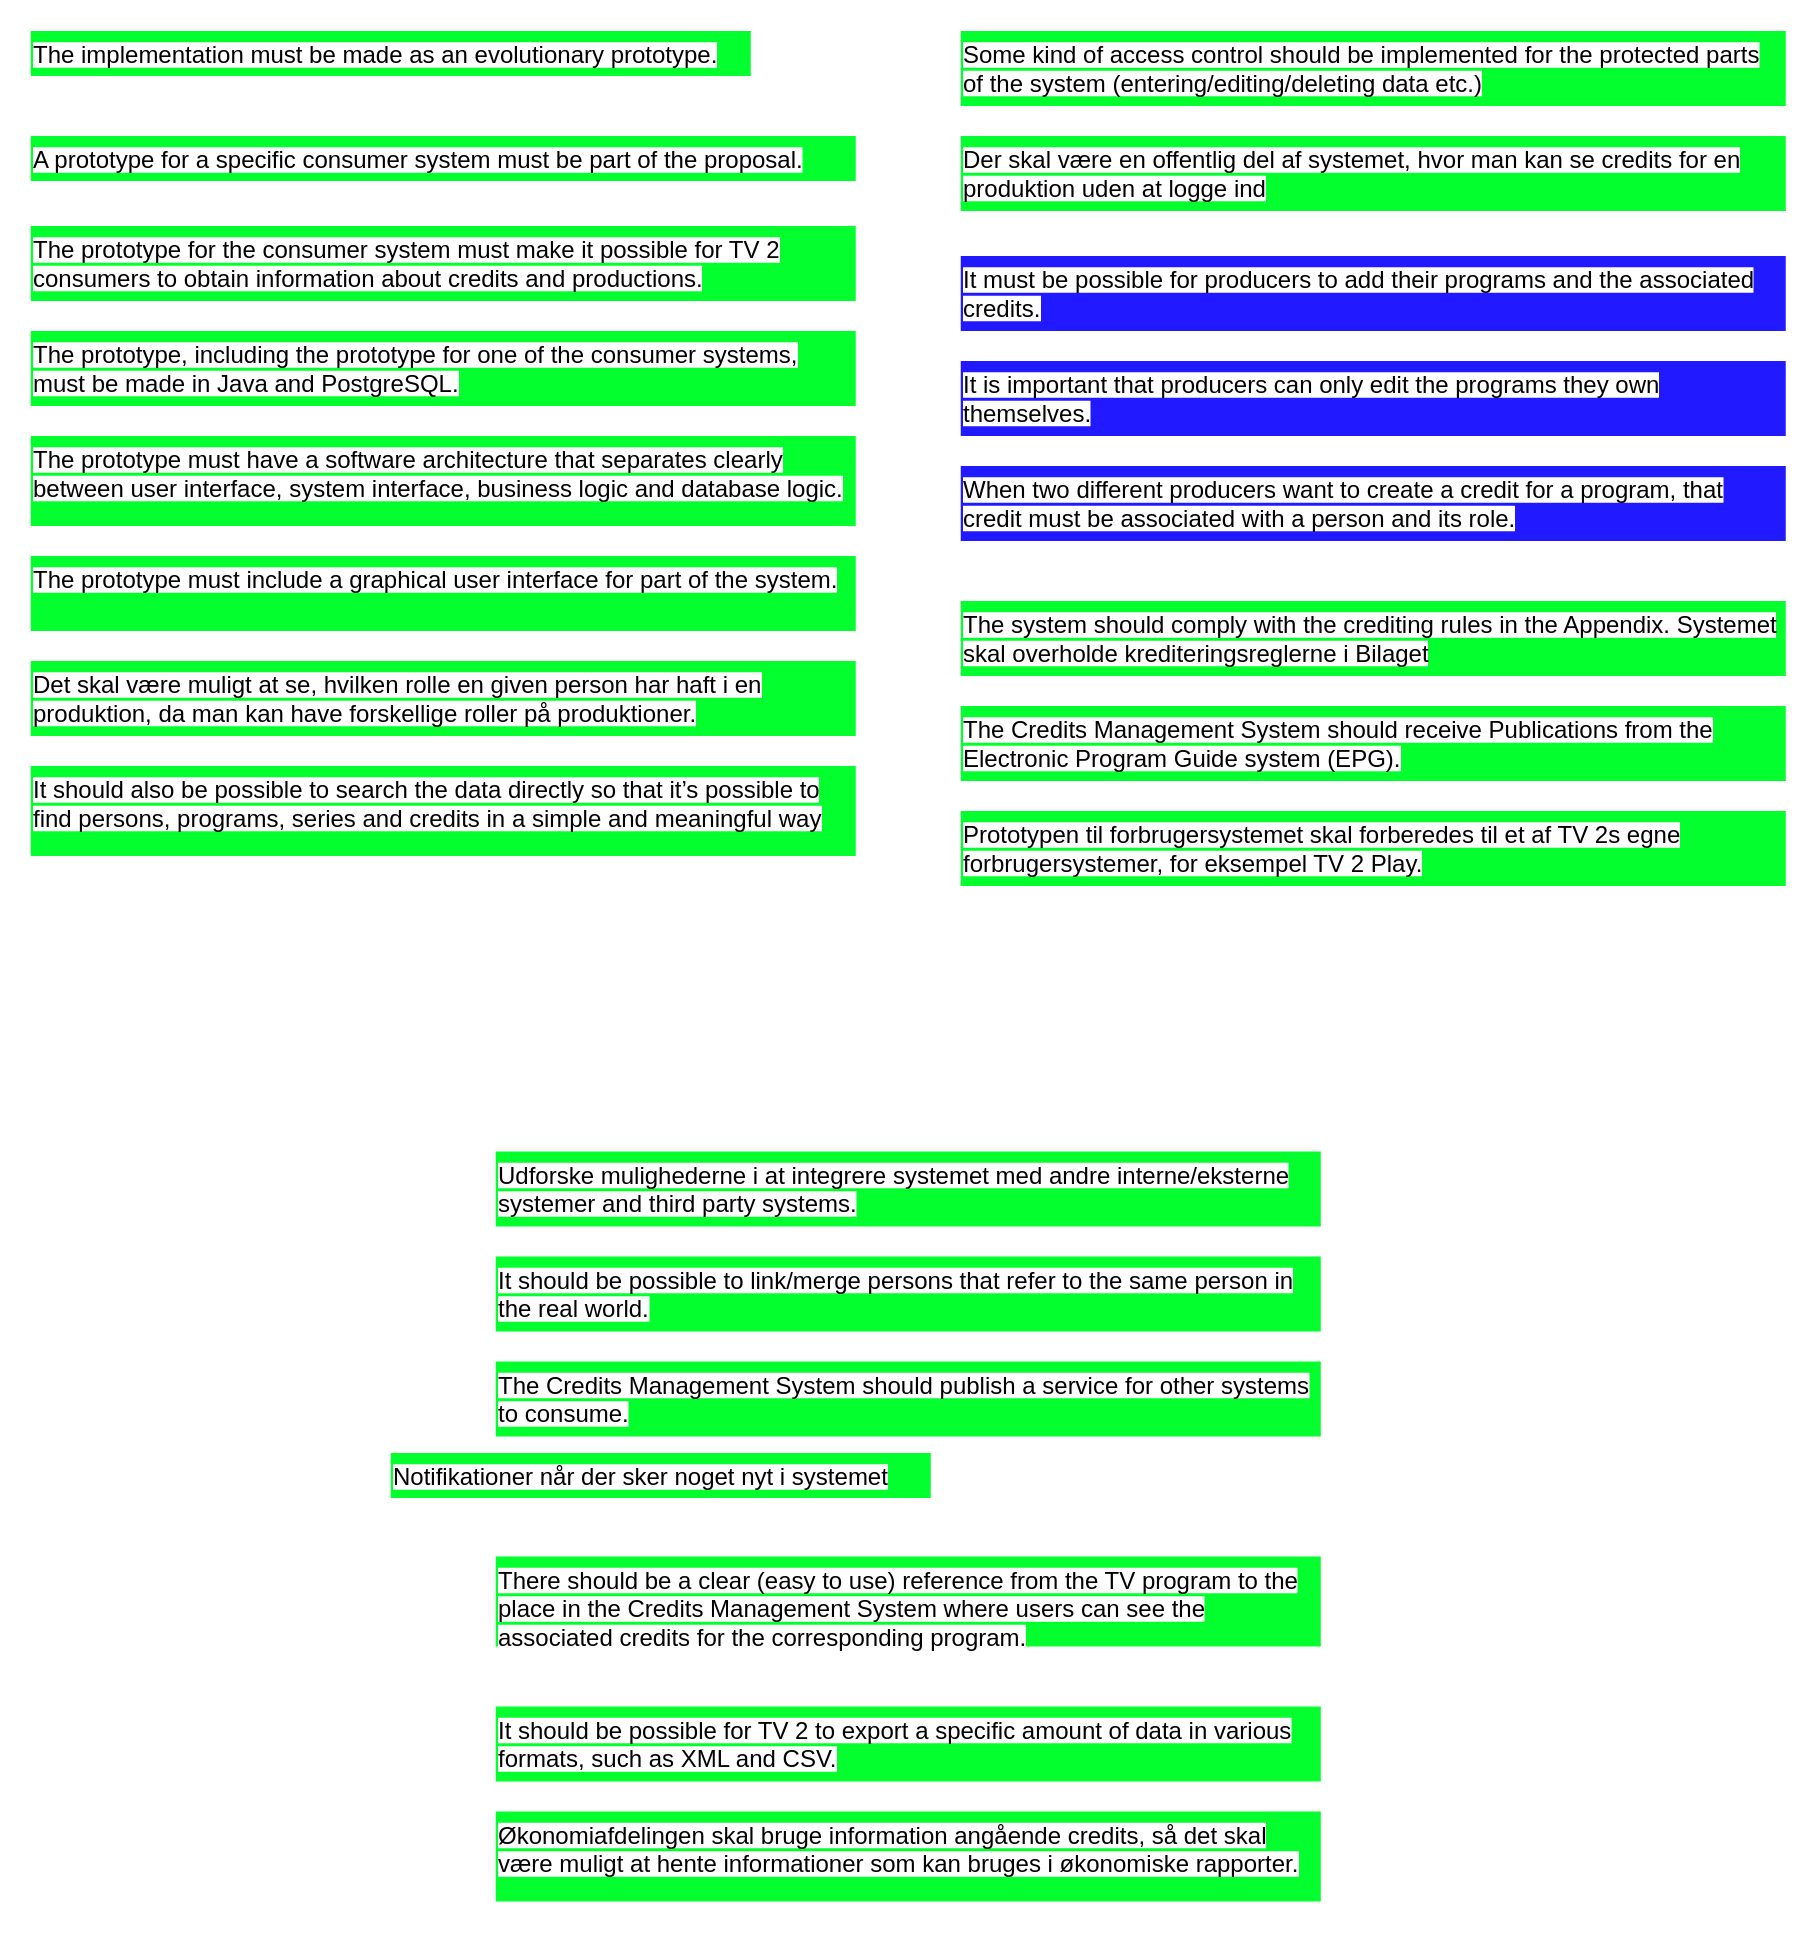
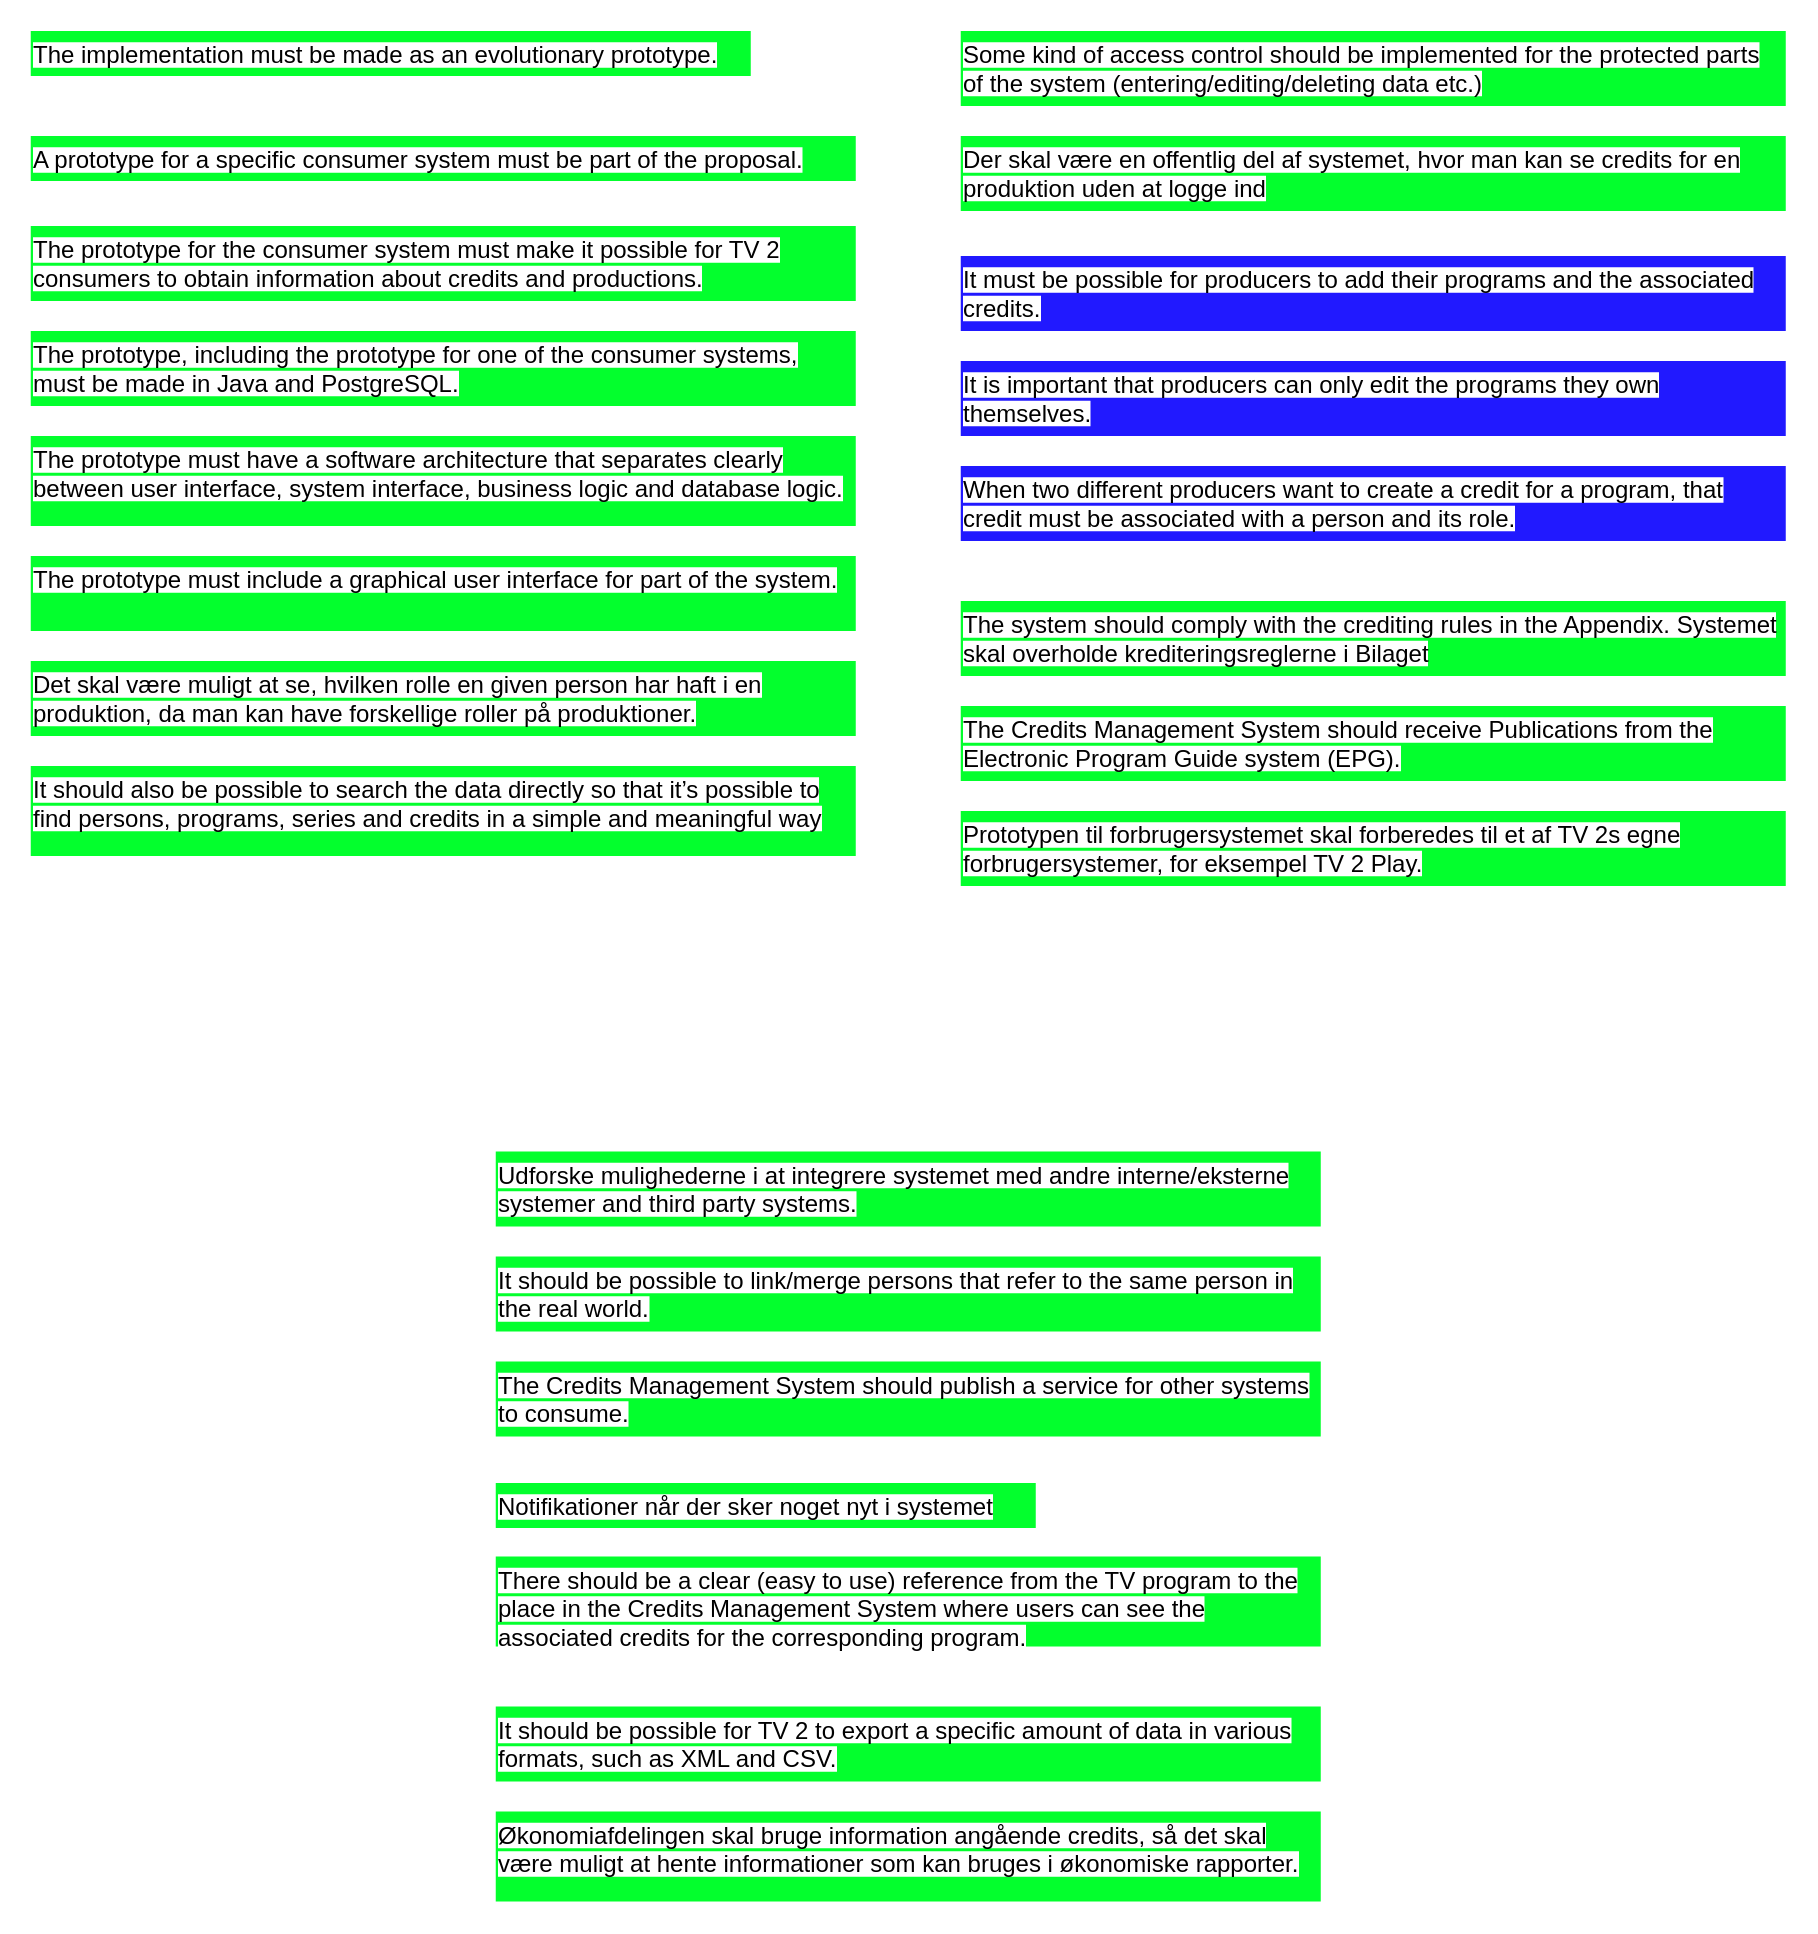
node "Notifikationer når der sker noget nyt i systemet": moved (661, 1475) -> (766, 1505)
